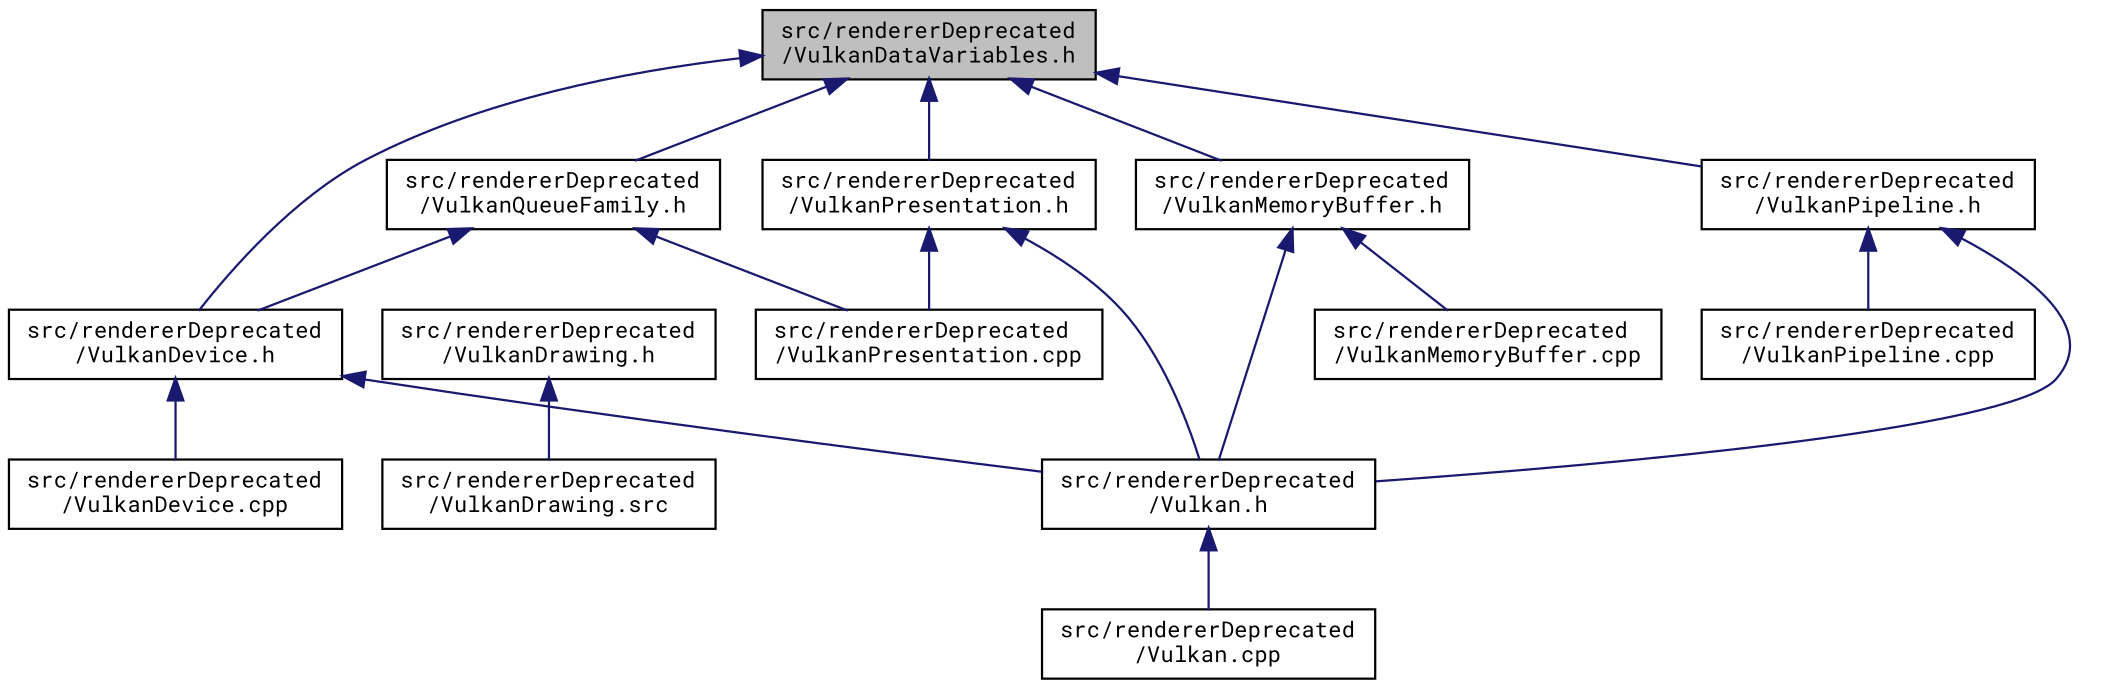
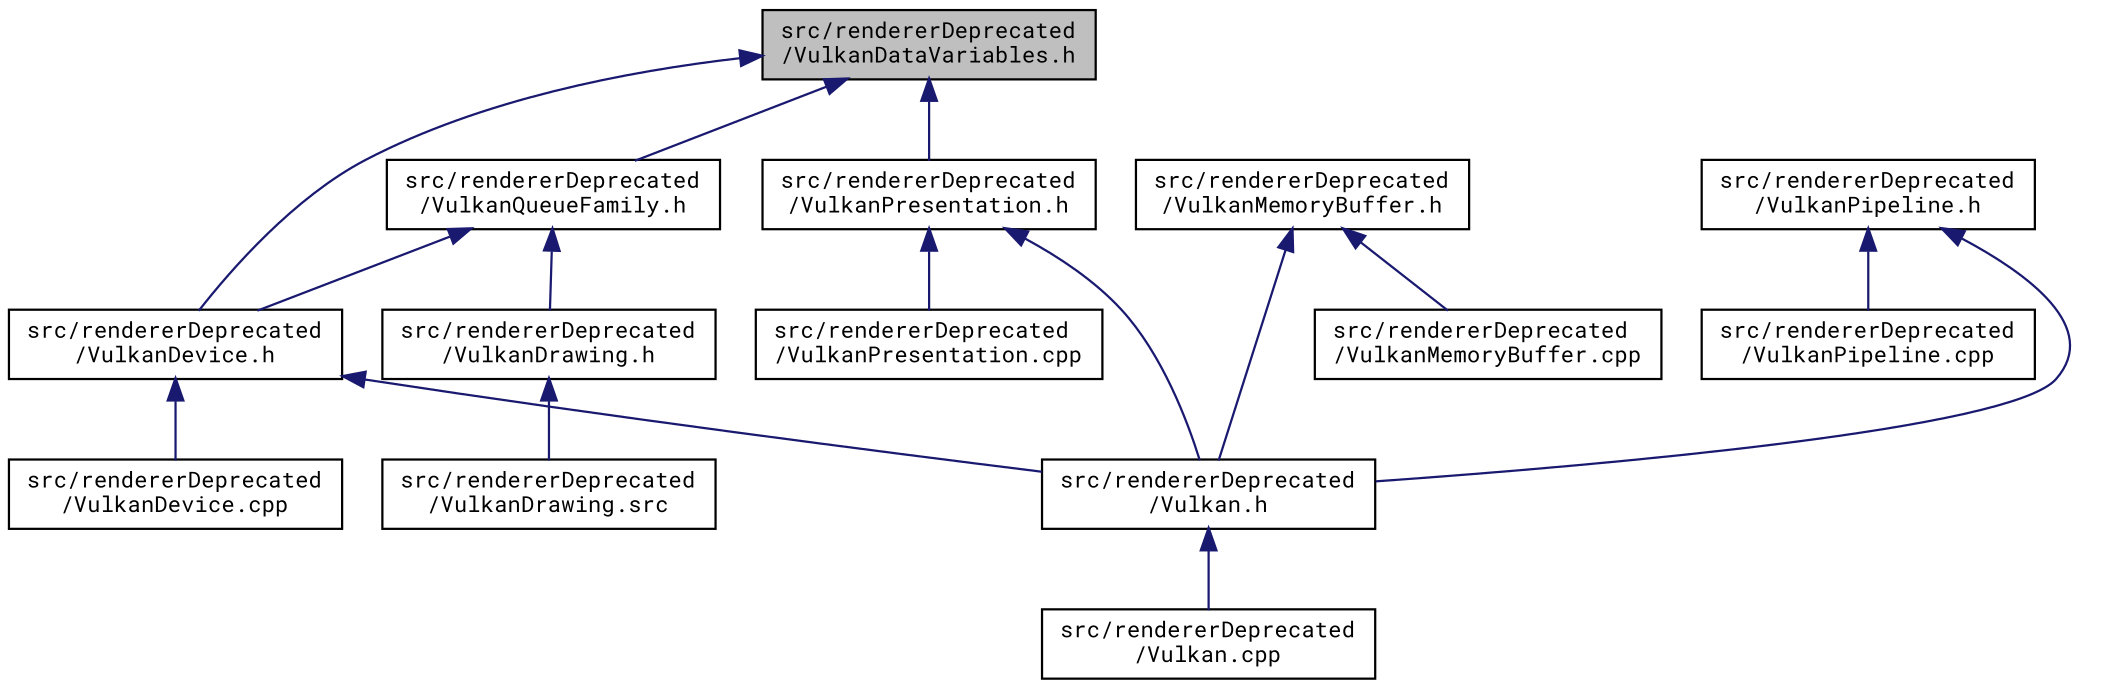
edge "src/rendererDeprecated /VulkanPipeline.h" -> "src/rendererDeprecated /VulkanDataVariables.h": removed
edge "src/rendererDeprecated /VulkanMemoryBuffer.h" -> "src/rendererDeprecated /VulkanDataVariables.h": removed
edge "src/rendererDeprecated /VulkanPresentation.cpp" -> "src/rendererDeprecated /VulkanQueueFamily.h": now "src/rendererDeprecated /VulkanDrawing.h" -> "src/rendererDeprecated /VulkanQueueFamily.h"
